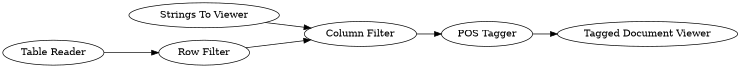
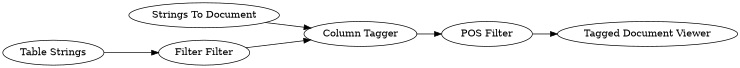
node "Strings To Viewer": label "Strings To Viewer" -> "Strings To Document"
node "Column Filter": label "Column Filter" -> "Column Tagger"
node "POS Tagger": label "POS Tagger" -> "POS Filter"
node "Table Reader": label "Table Reader" -> "Table Strings"
node "Row Filter": label "Row Filter" -> "Filter Filter"
